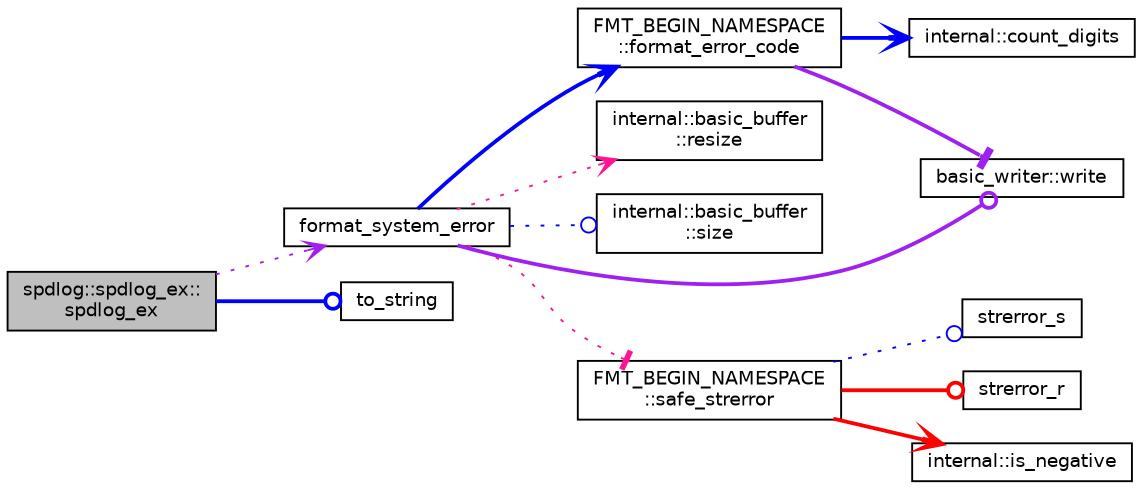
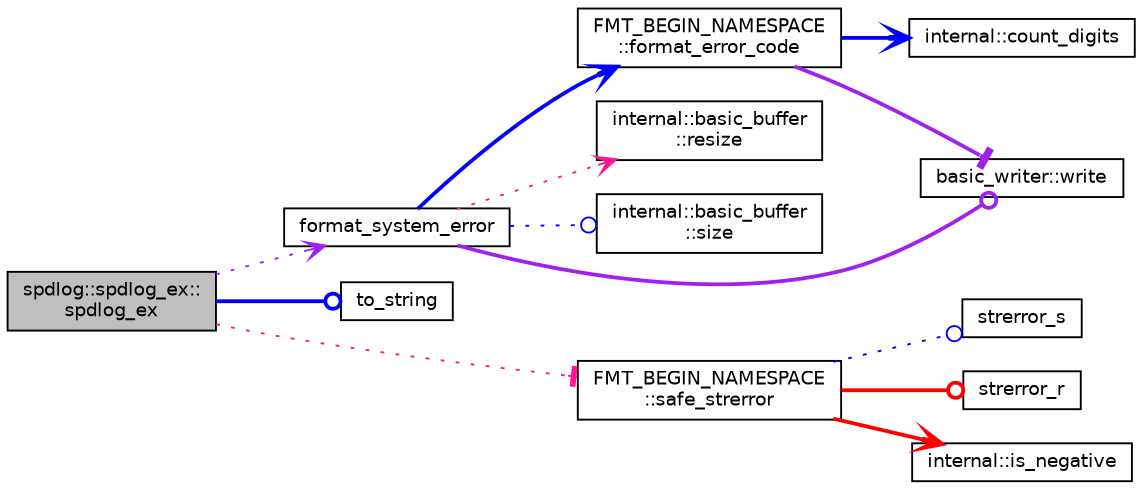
edge "format_system_error" -> "FMT_BEGIN_NAMESPACE ::safe_strerror": now "spdlog::spdlog_ex:: spdlog_ex" -> "FMT_BEGIN_NAMESPACE ::safe_strerror"
